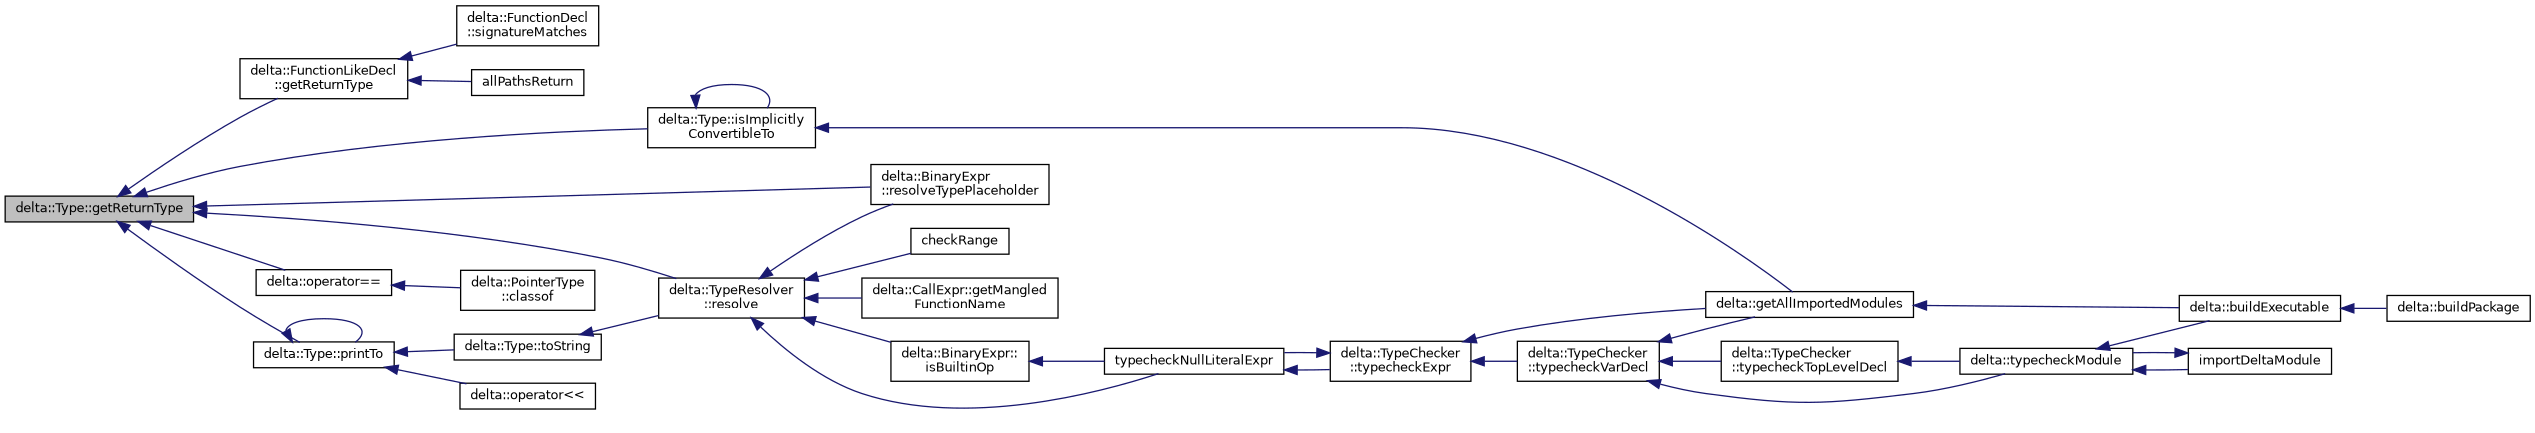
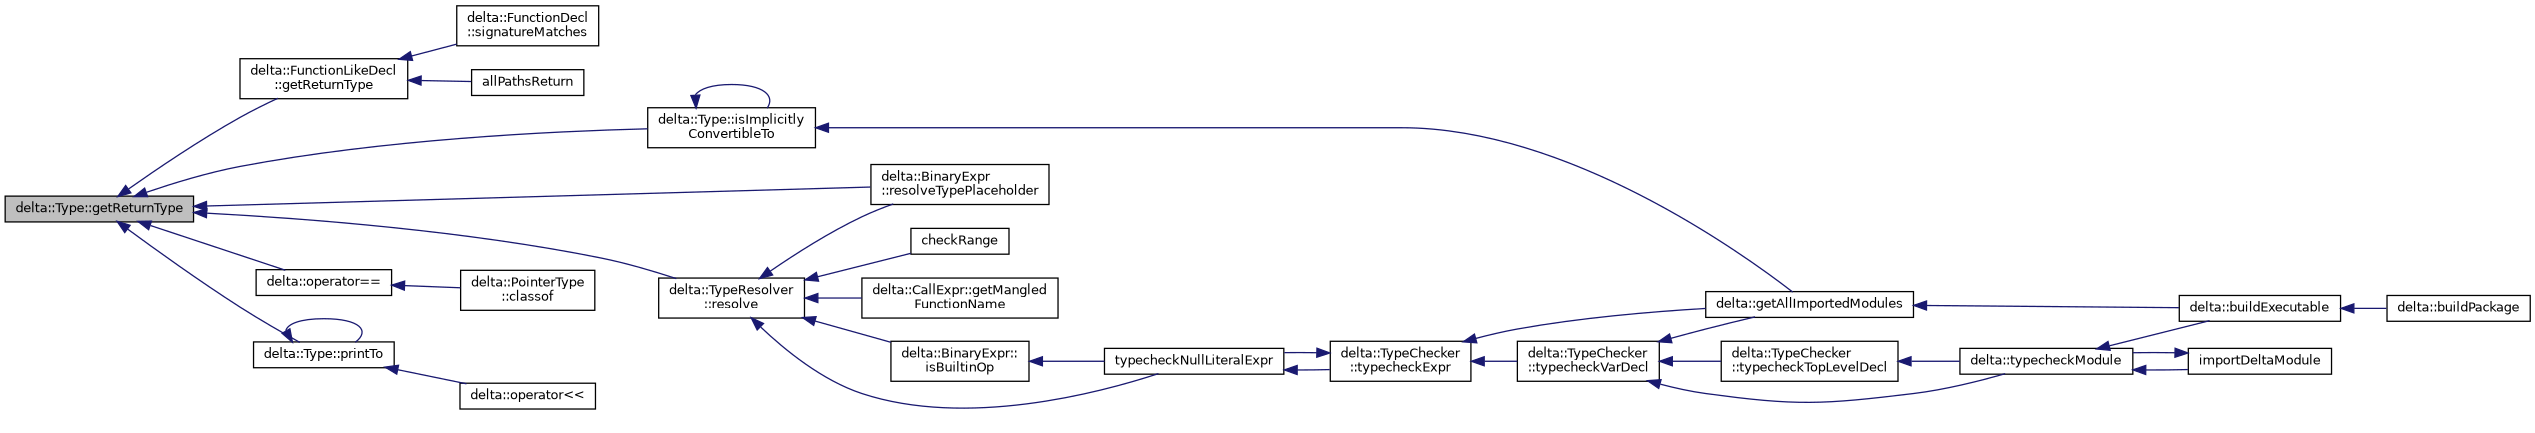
node "delta::Type::toString": removed
